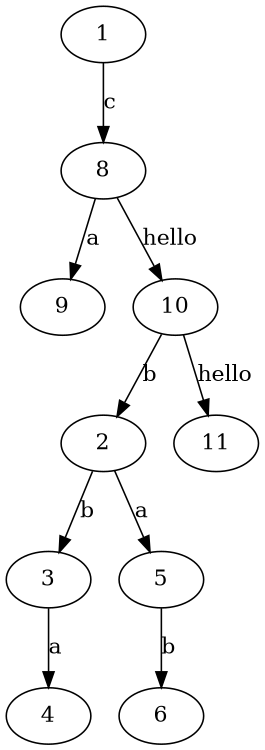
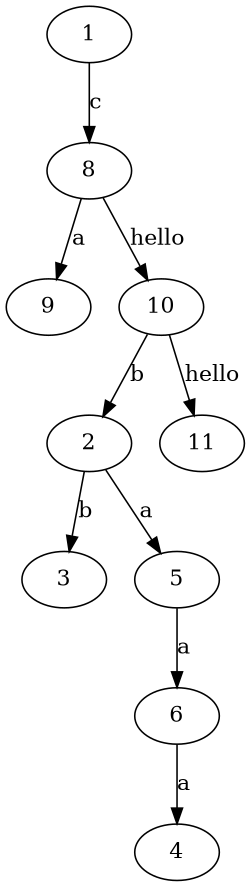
edge "3" -> "4": now "6" -> "4"
edge "5" -> "6": label "b" -> "a"
